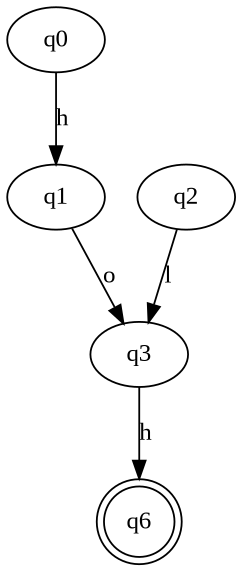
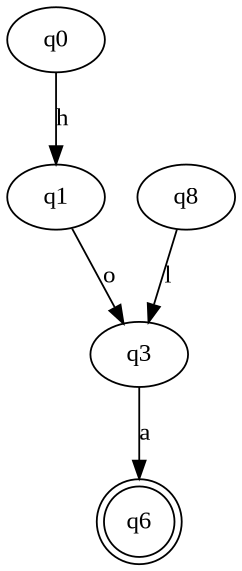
node "q2": label "q2" -> "q8"
edge "q3" -> "q6": label "h" -> "a"
